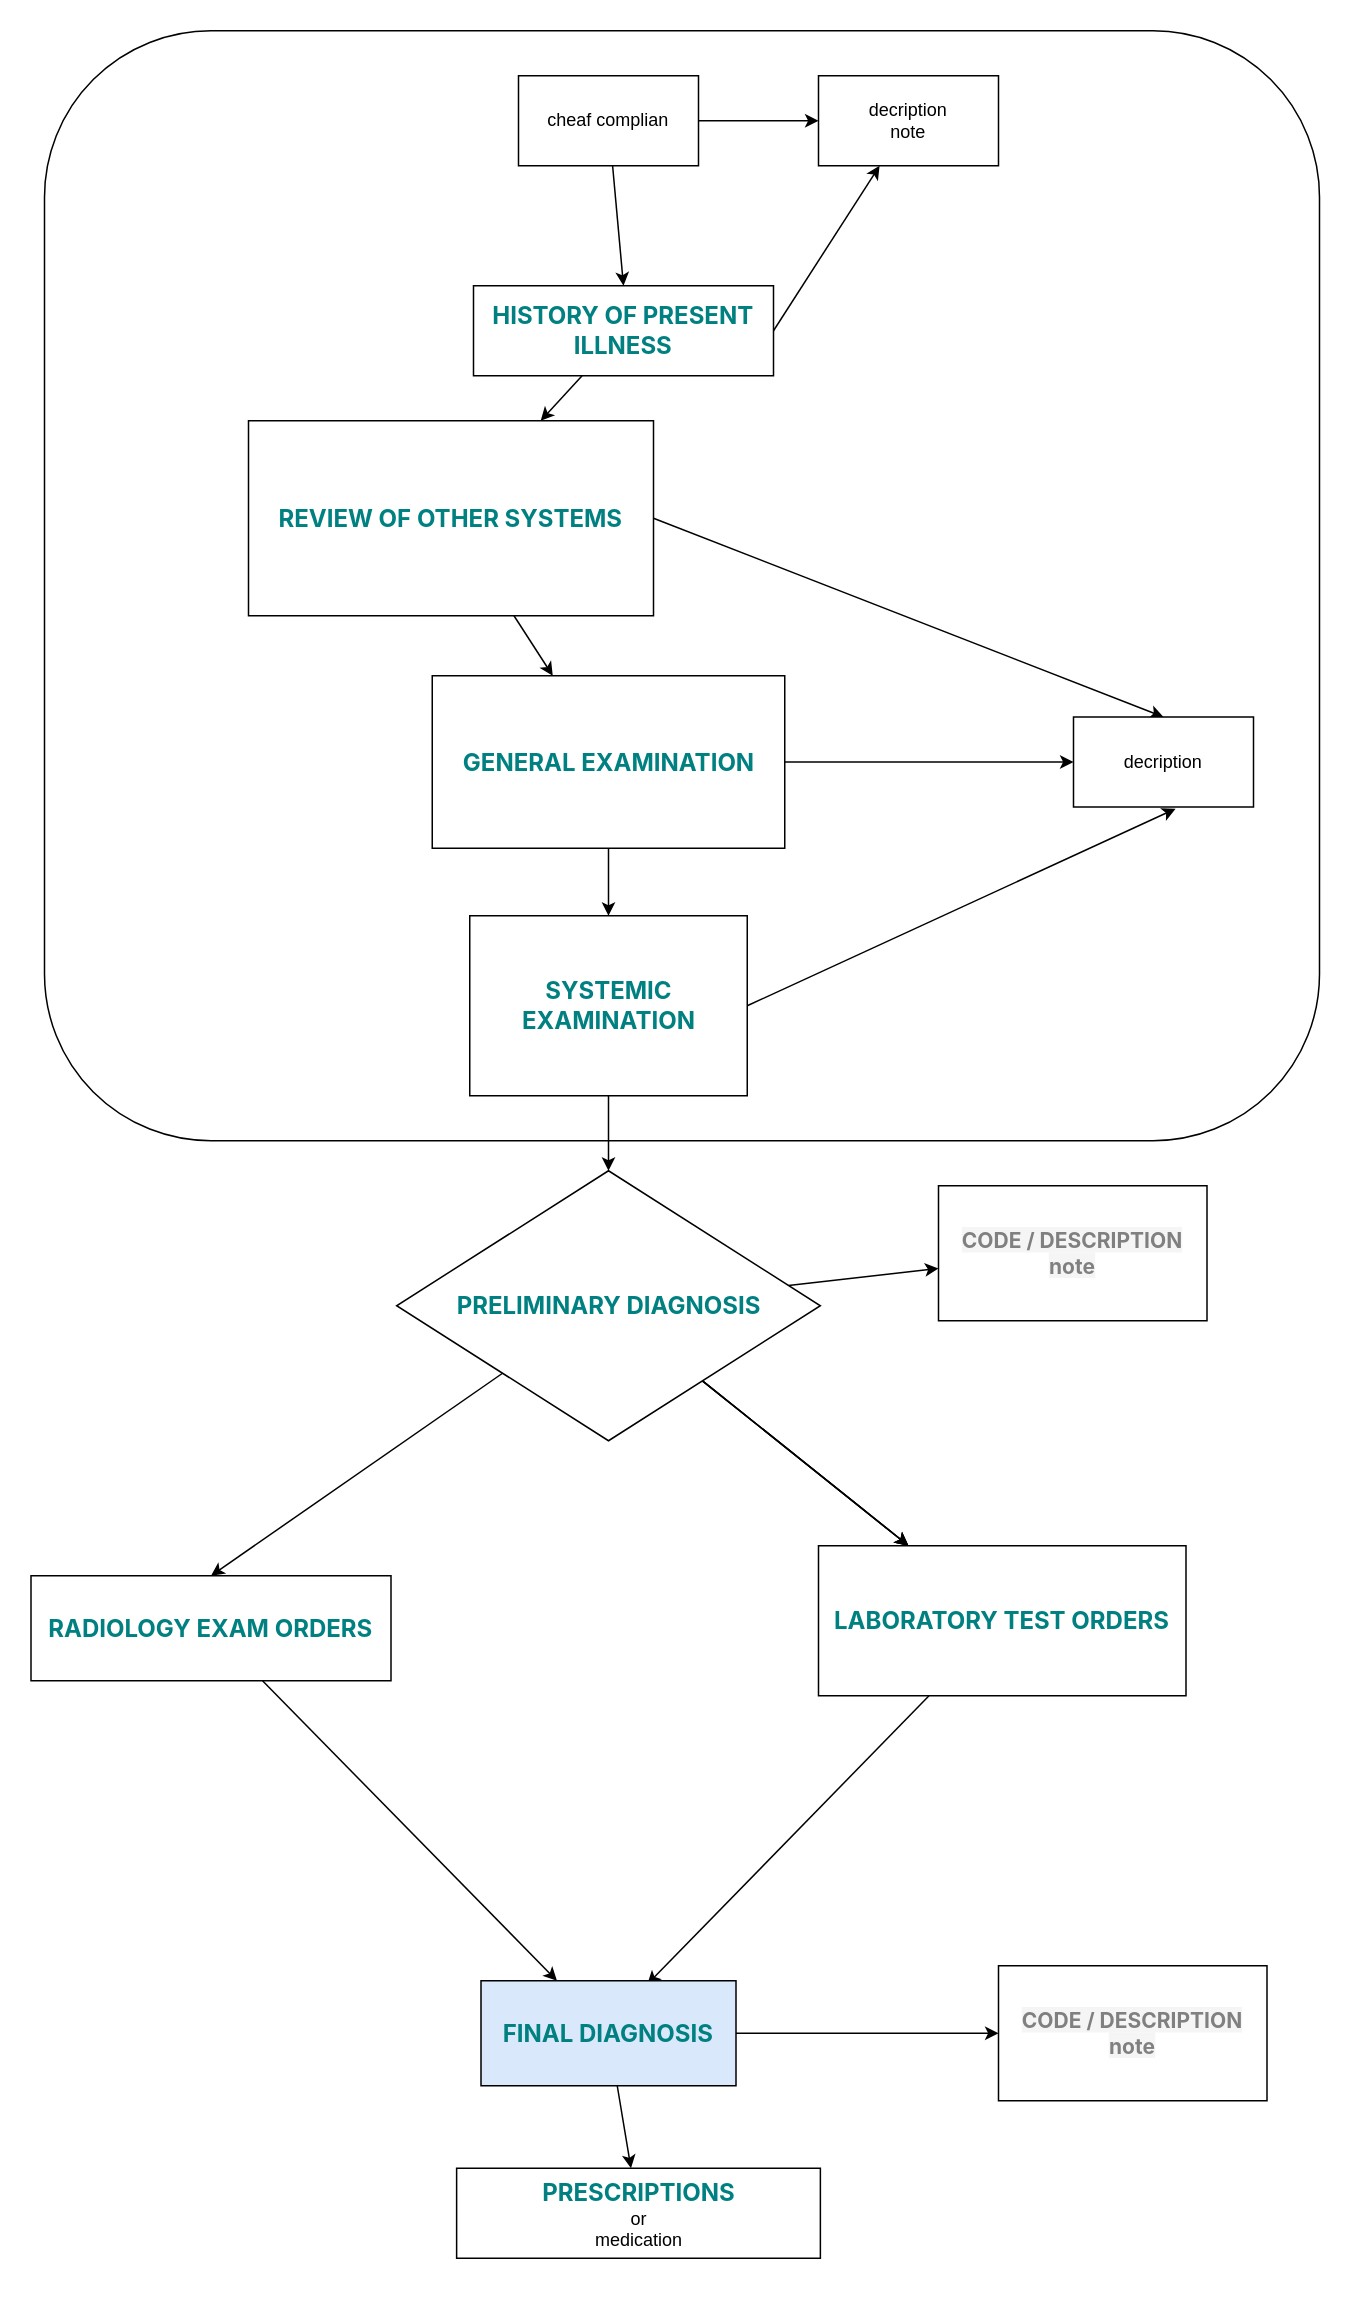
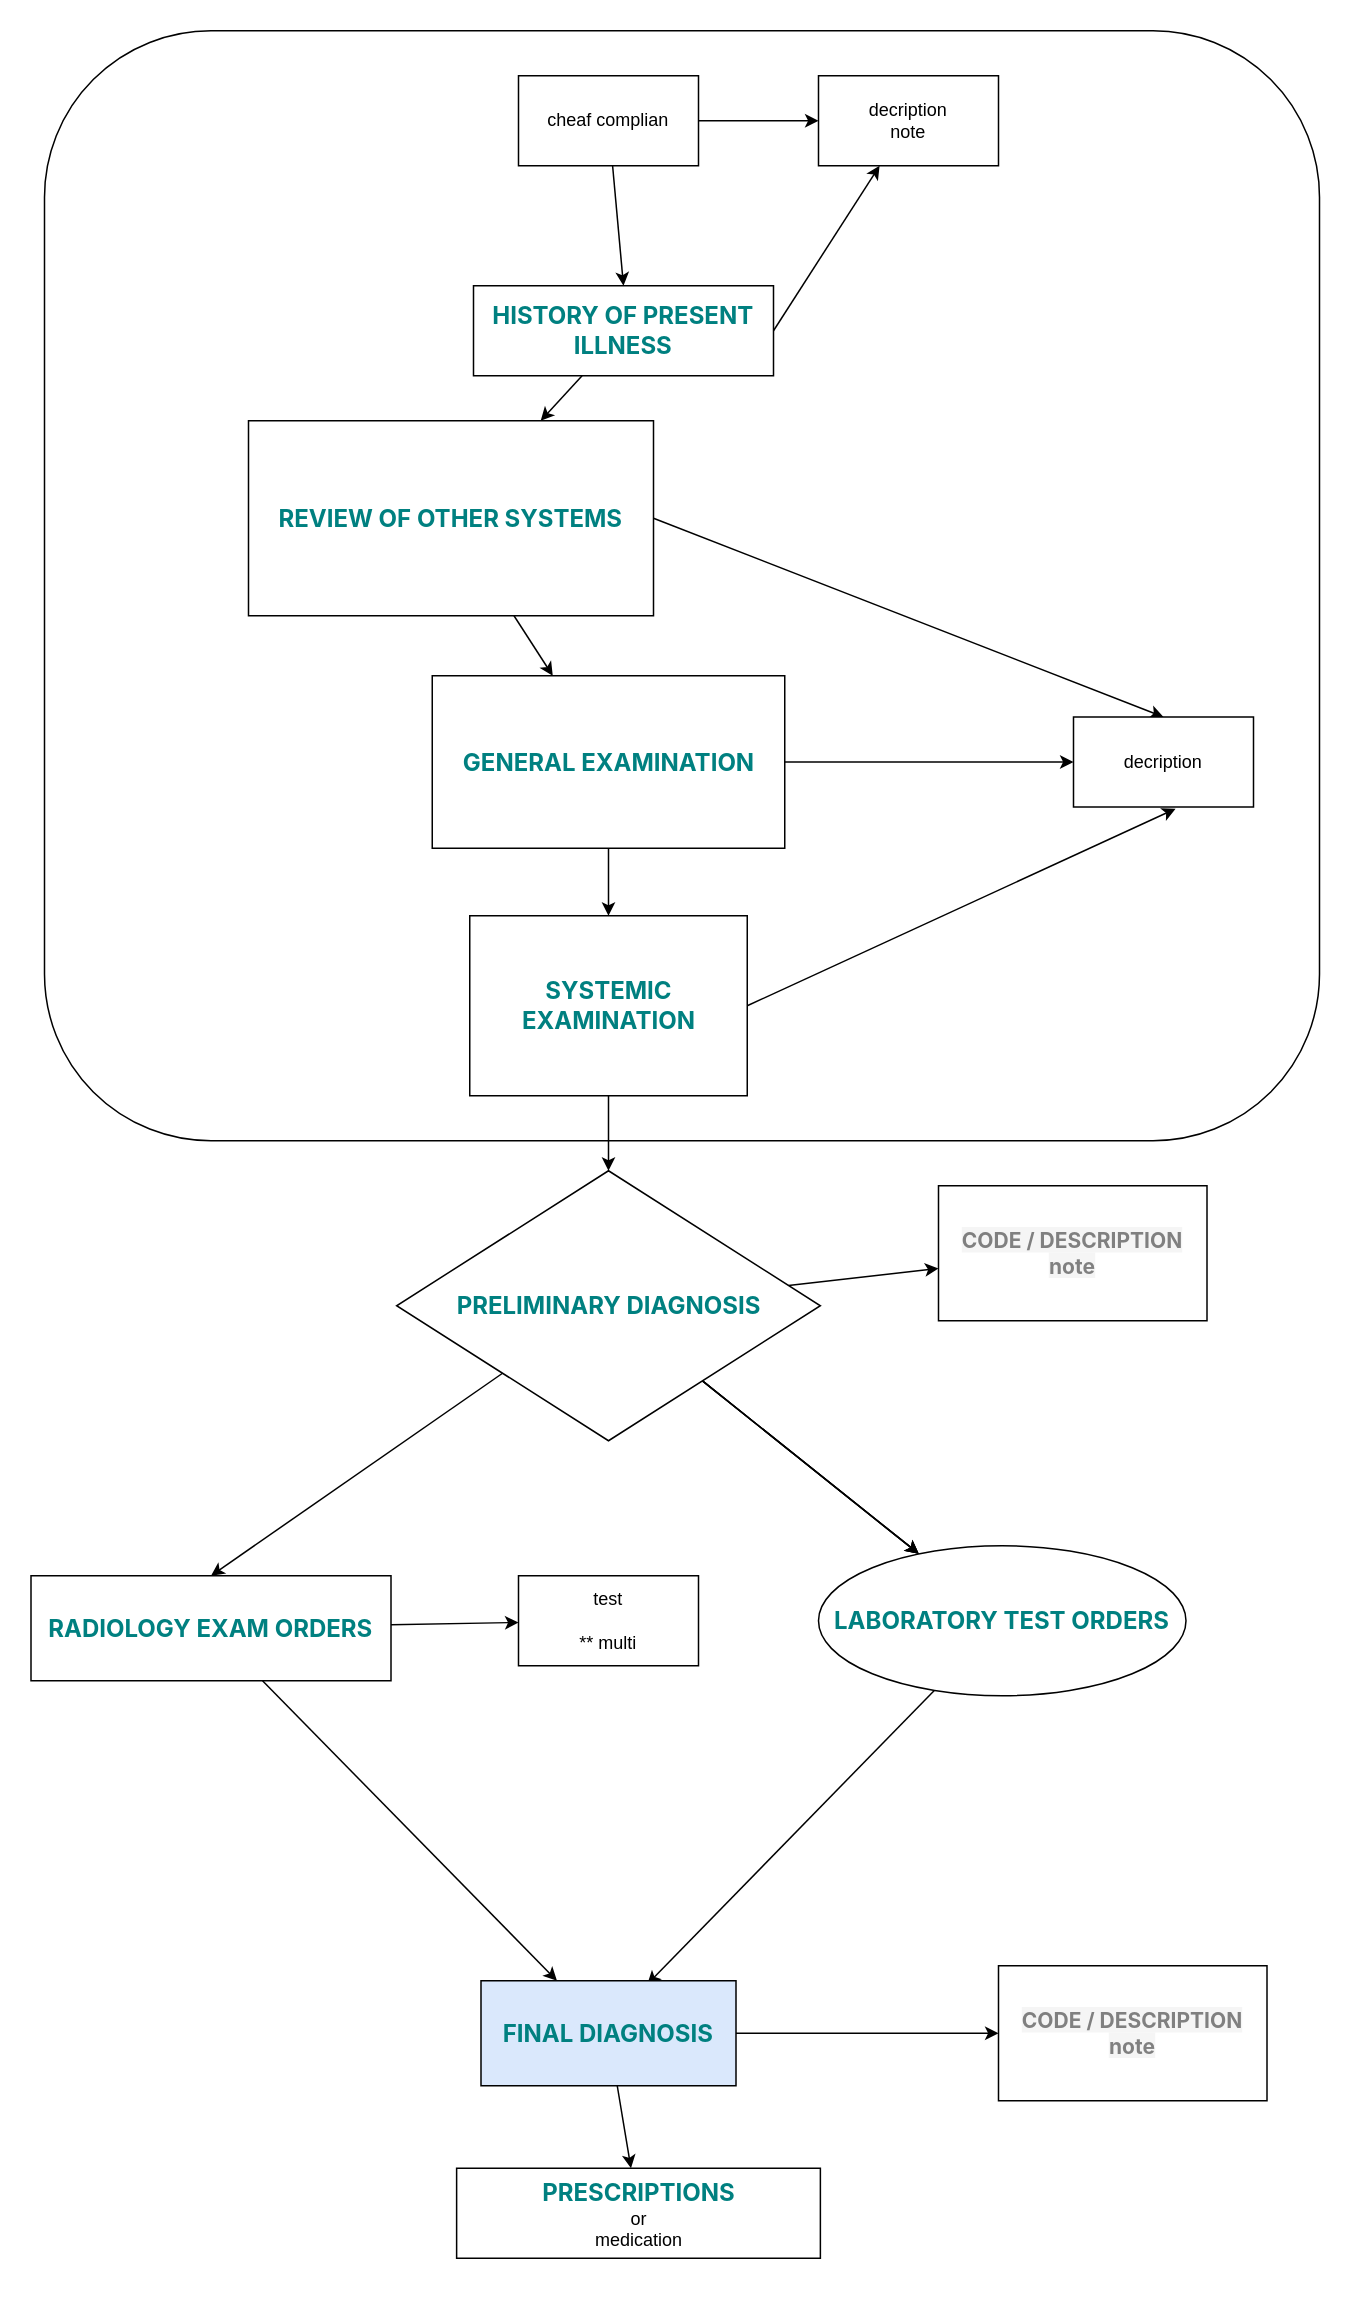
node "test ** multi": added
node "LABORATORY TEST ORDERS": shape rectangle -> ellipse
edge "RADIOLOGY EXAM ORDERS" -> "test ** multi": added
